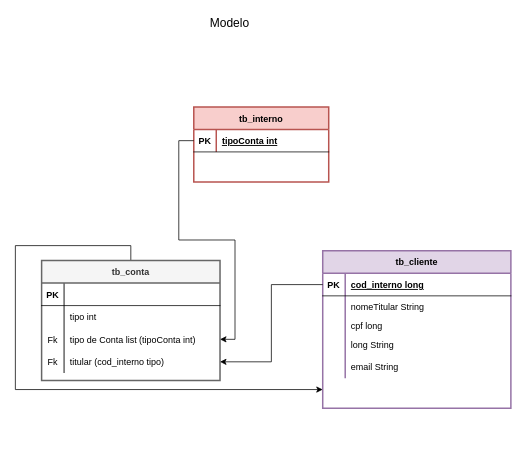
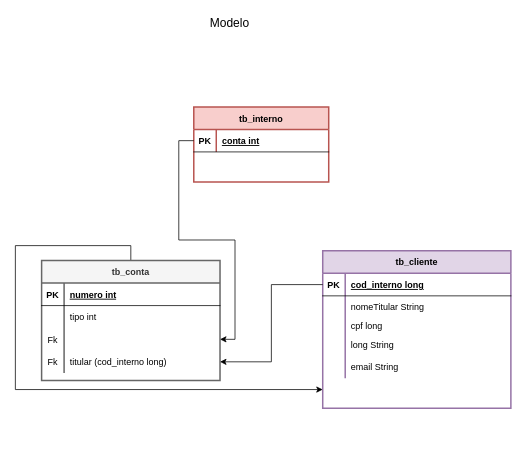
node "tipoConta int": label "tipoConta int" -> "conta int"
node "numero int": added
node "tipo de Conta list (tipoConta int)": removed
node "titular (cod_interno tipo)": label "titular (cod_interno tipo)" -> "titular (cod_interno long)"
